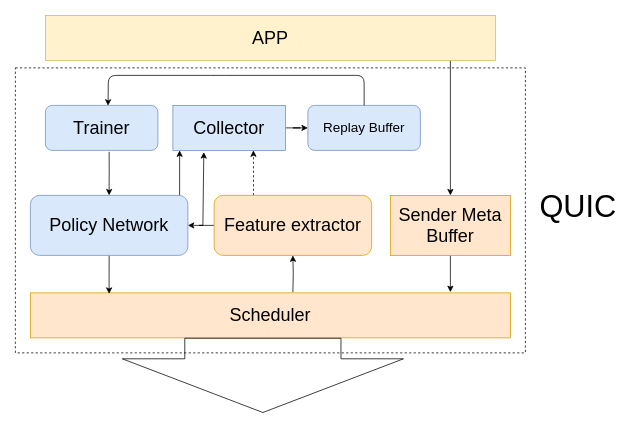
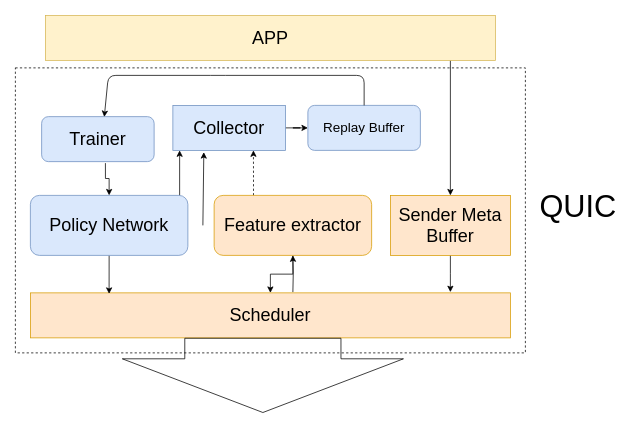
node "Trainer": moved (102, 128) -> (98, 139)
edge "Feature extractor" -> "Policy Network": now "Feature extractor" -> "Scheduler"
